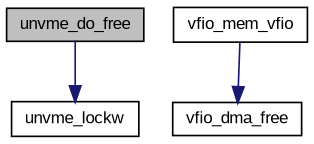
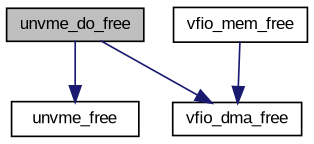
node "vfio_mem_vfio": label "vfio_mem_vfio" -> "vfio_mem_free"
edge "unvme_do_free" -> "vfio_dma_free": added
node "unvme_lockw": label "unvme_lockw" -> "unvme_free"
